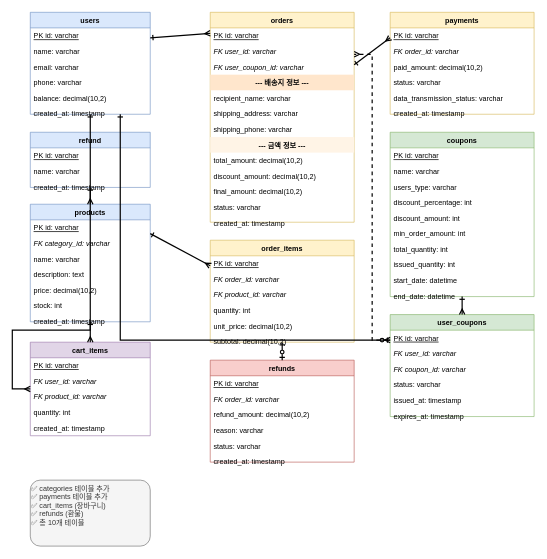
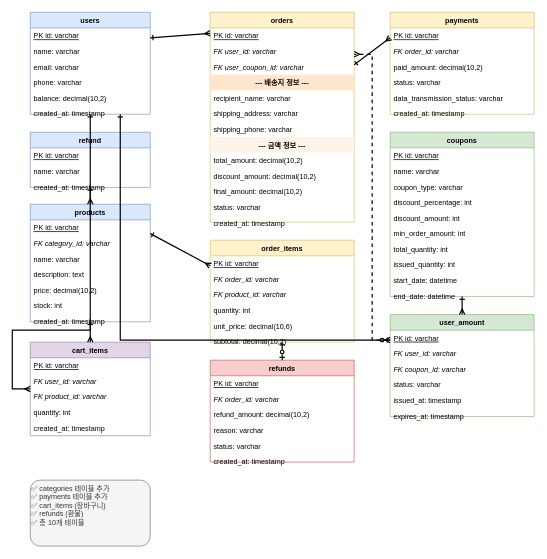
node "users_type: varchar": label "users_type: varchar" -> "coupon_type: varchar"
node "user_coupons": label "user_coupons" -> "user_amount"
node "unit_price: decimal(10,2)": label "unit_price: decimal(10,2)" -> "unit_price: decimal(10,6)"
